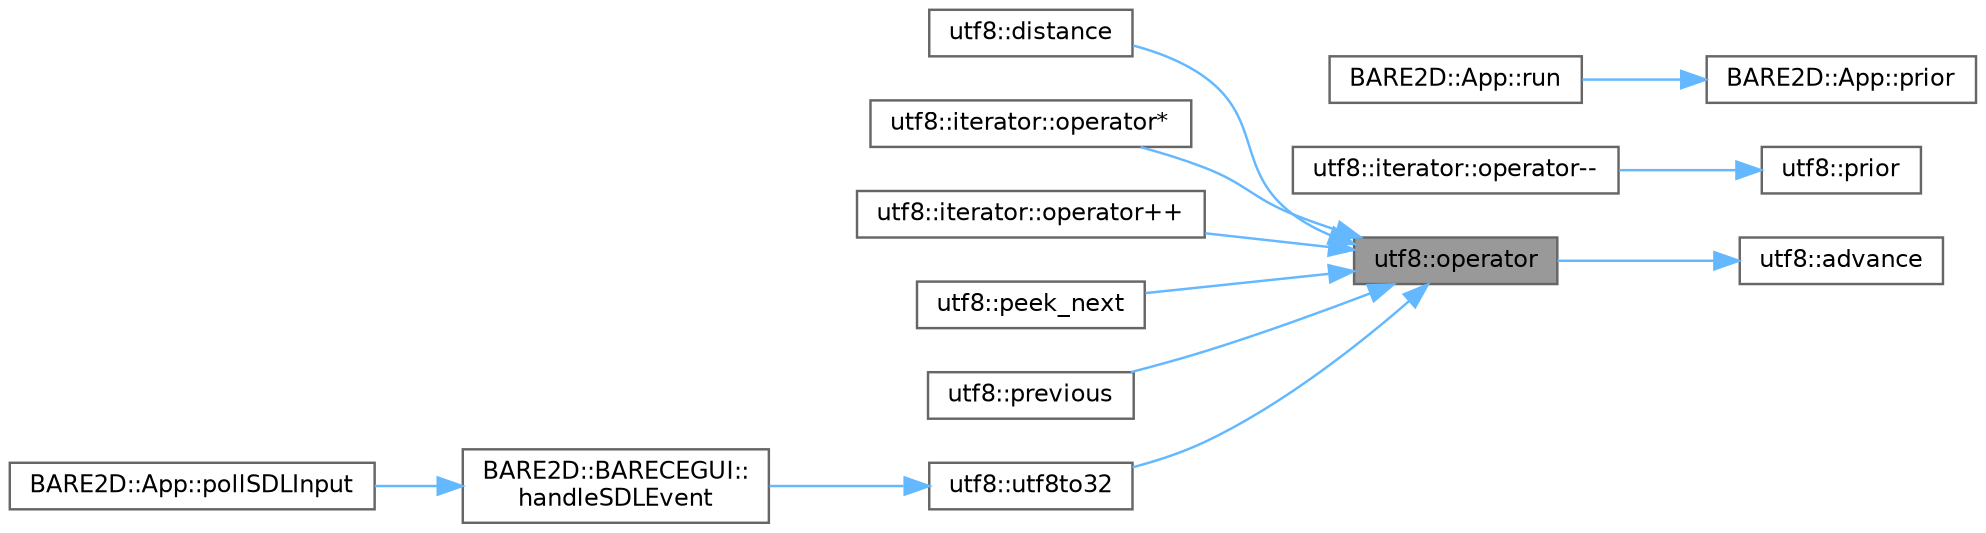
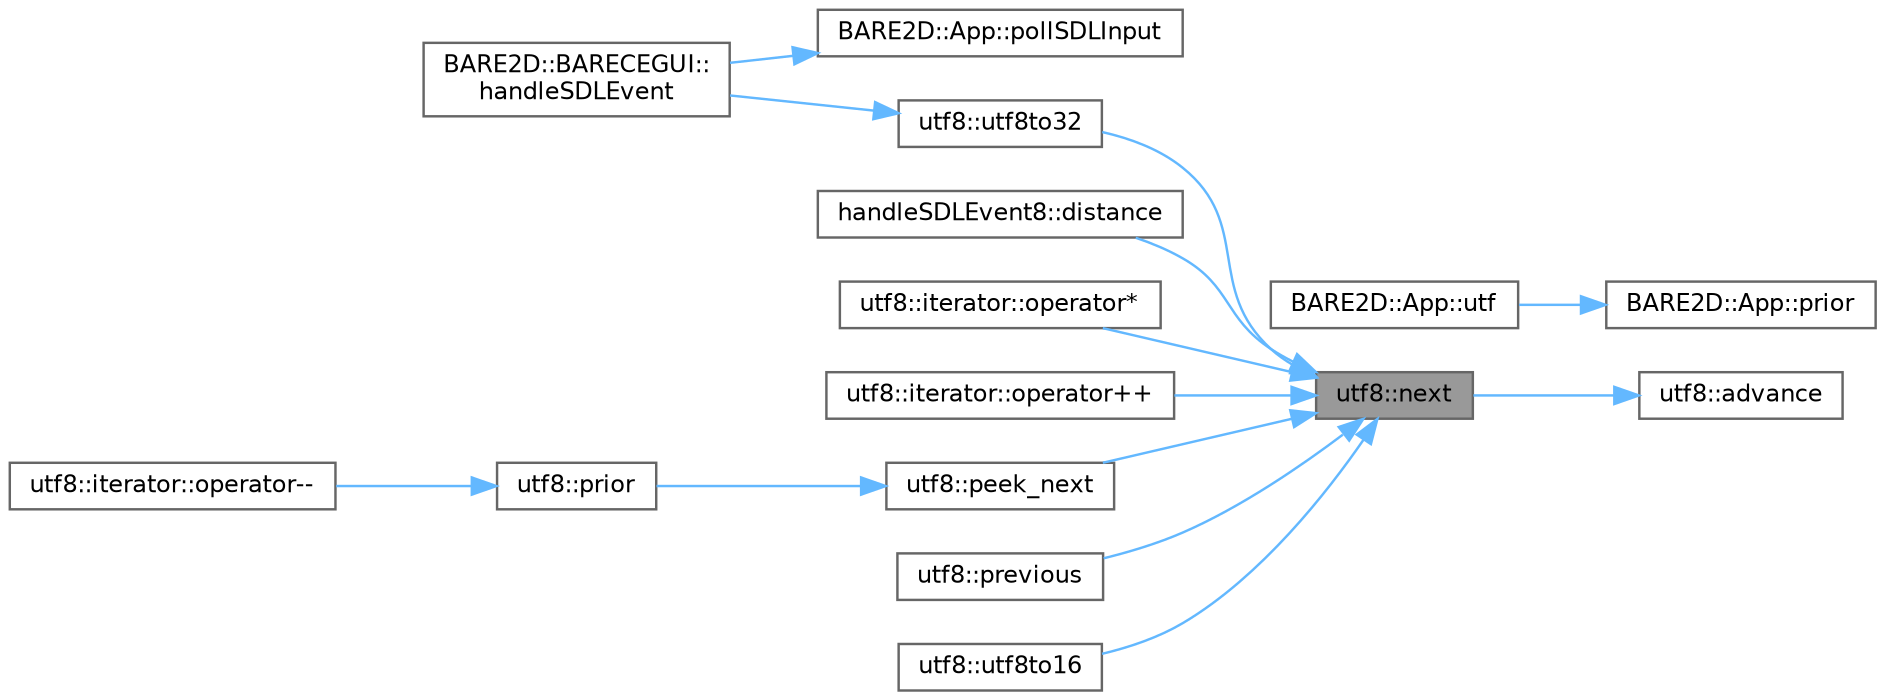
node "utf8::distance": label "utf8::distance" -> "handleSDLEvent8::distance"
node "BARE2D::App::run": label "BARE2D::App::run" -> "BARE2D::App::utf"
node "utf8::operator": label "utf8::operator" -> "utf8::next"
edge "BARE2D::App::pollSDLInput" -> "BARE2D::BARECEGUI:: handleSDLEvent": reversed
edge "utf8::prior" -> "utf8::peek_next": added
node "utf8::utf8to16": added
